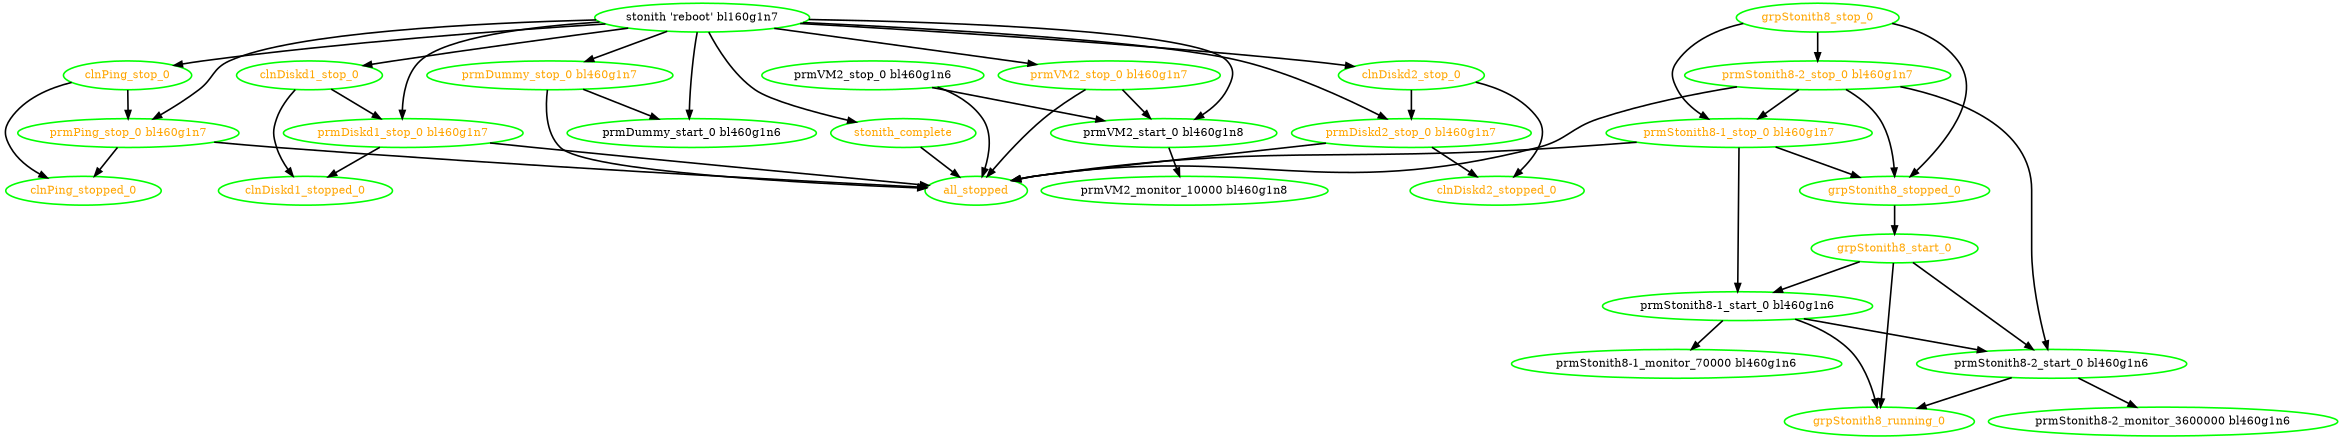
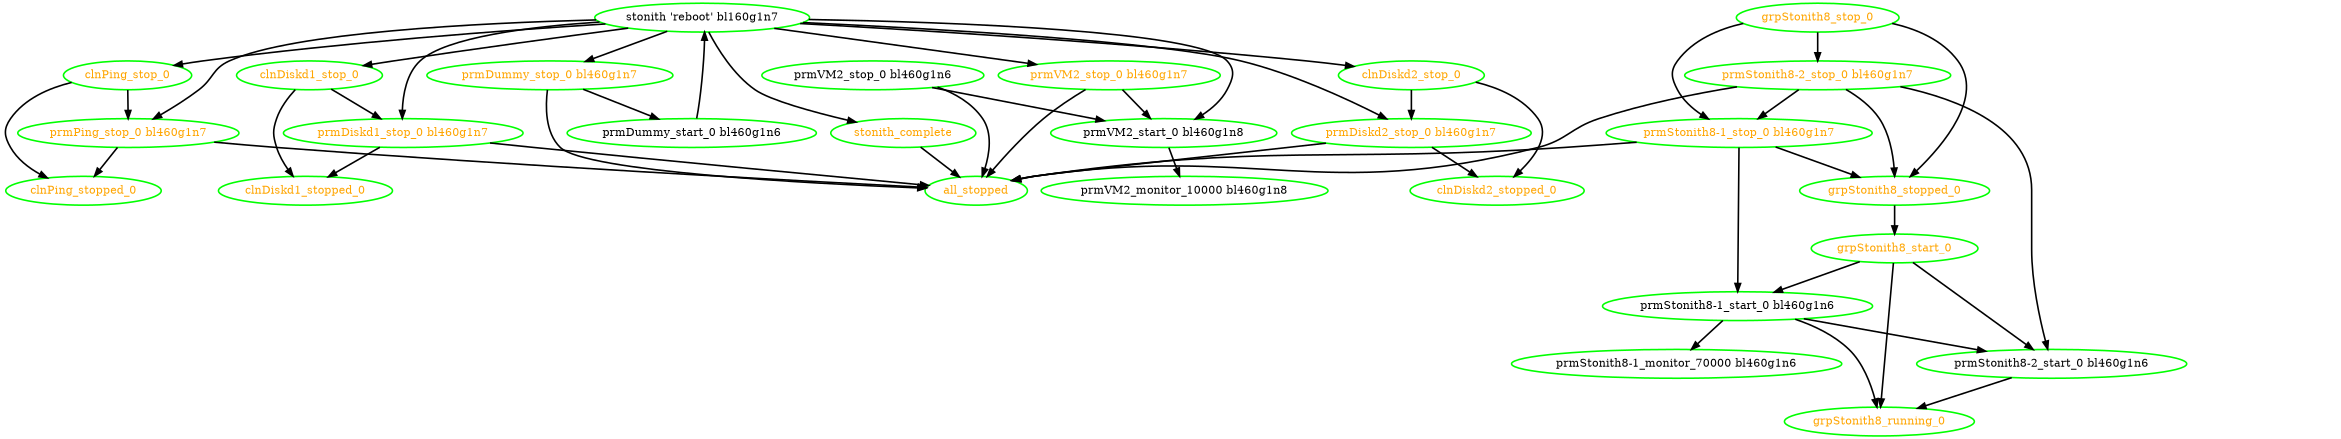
edge "stonith 'reboot' bl160g1n7" -> "prmDummy_start_0 bl460g1n6": reversed
node "prmStonith8-2_monitor_3600000 bl460g1n6": removed
